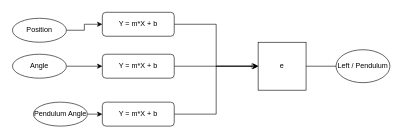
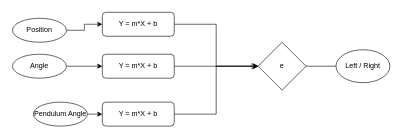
node "e": shape rectangle -> diamond
node "Left / Pendulum": label "Left / Pendulum" -> "Left / Right"
